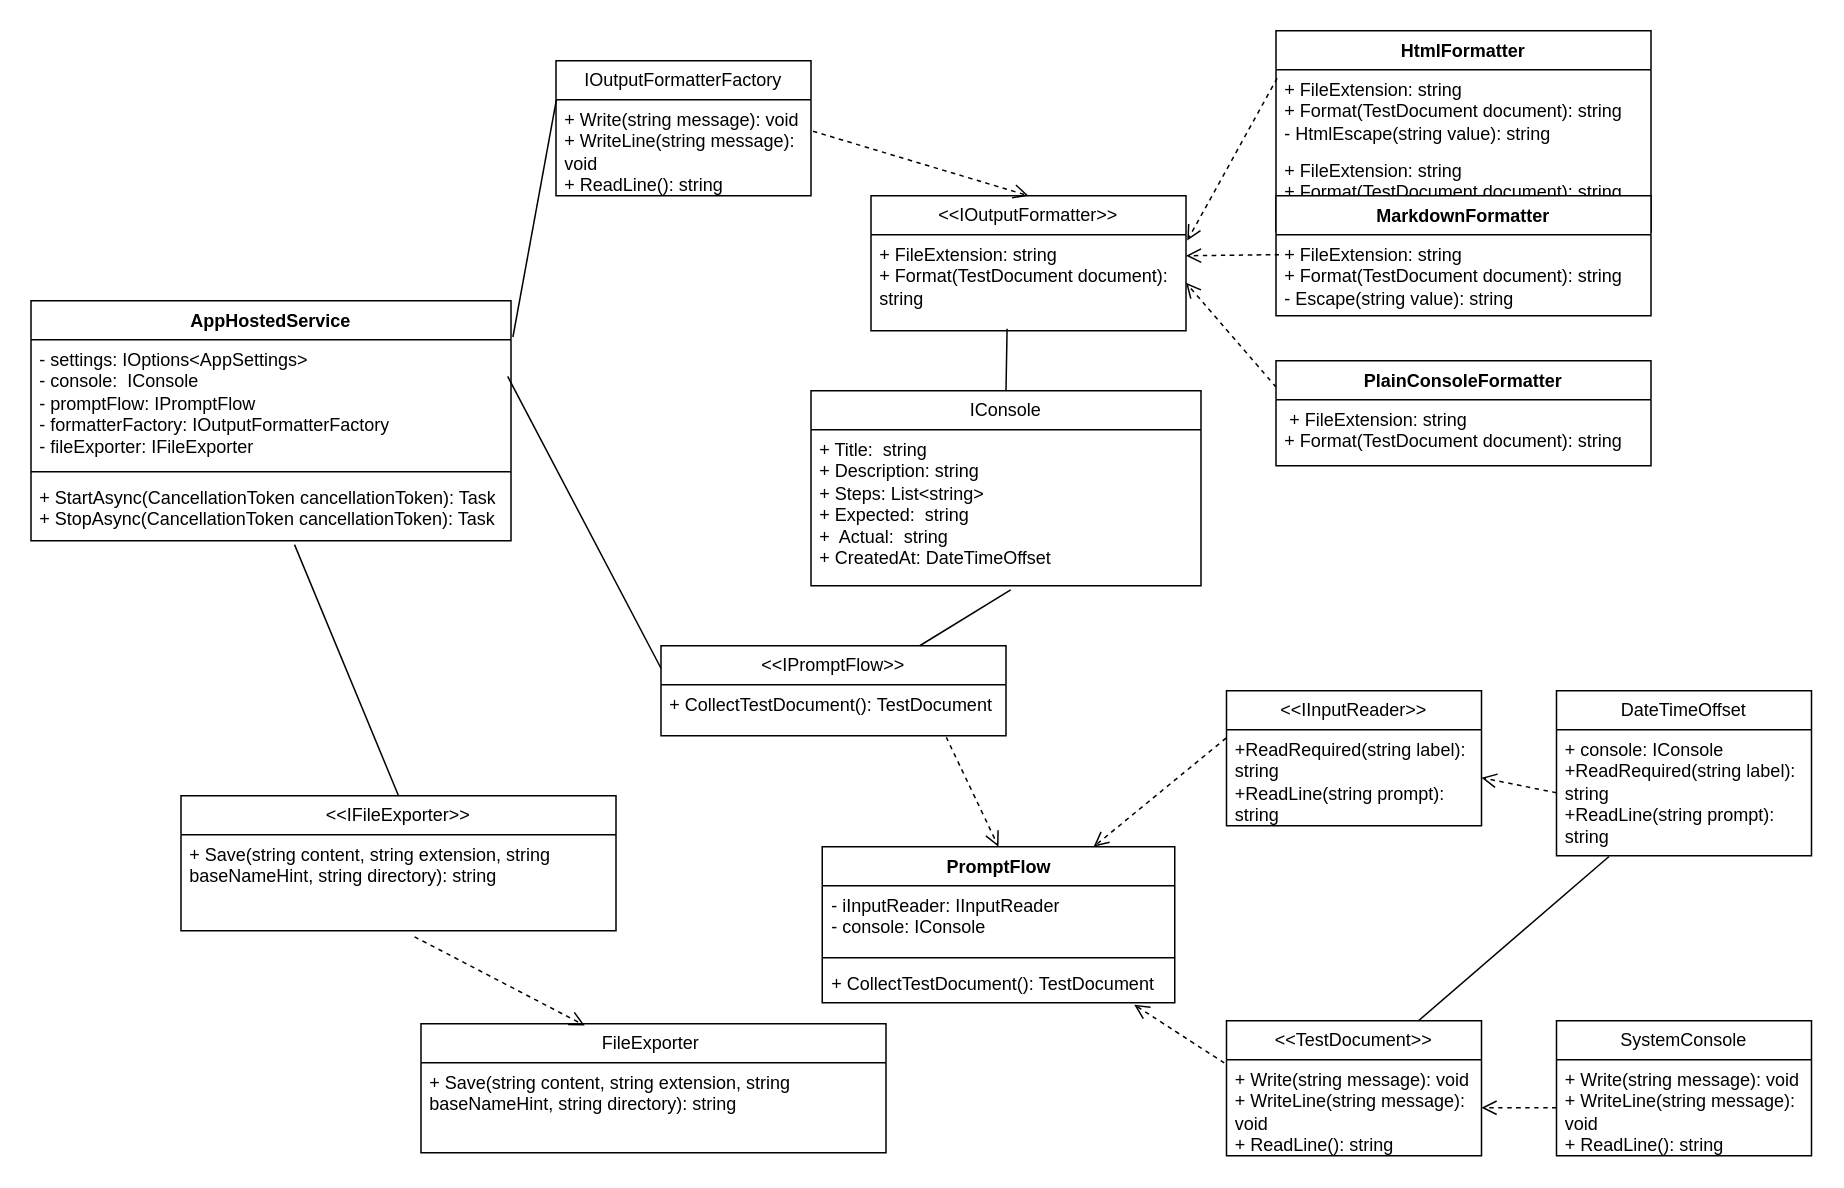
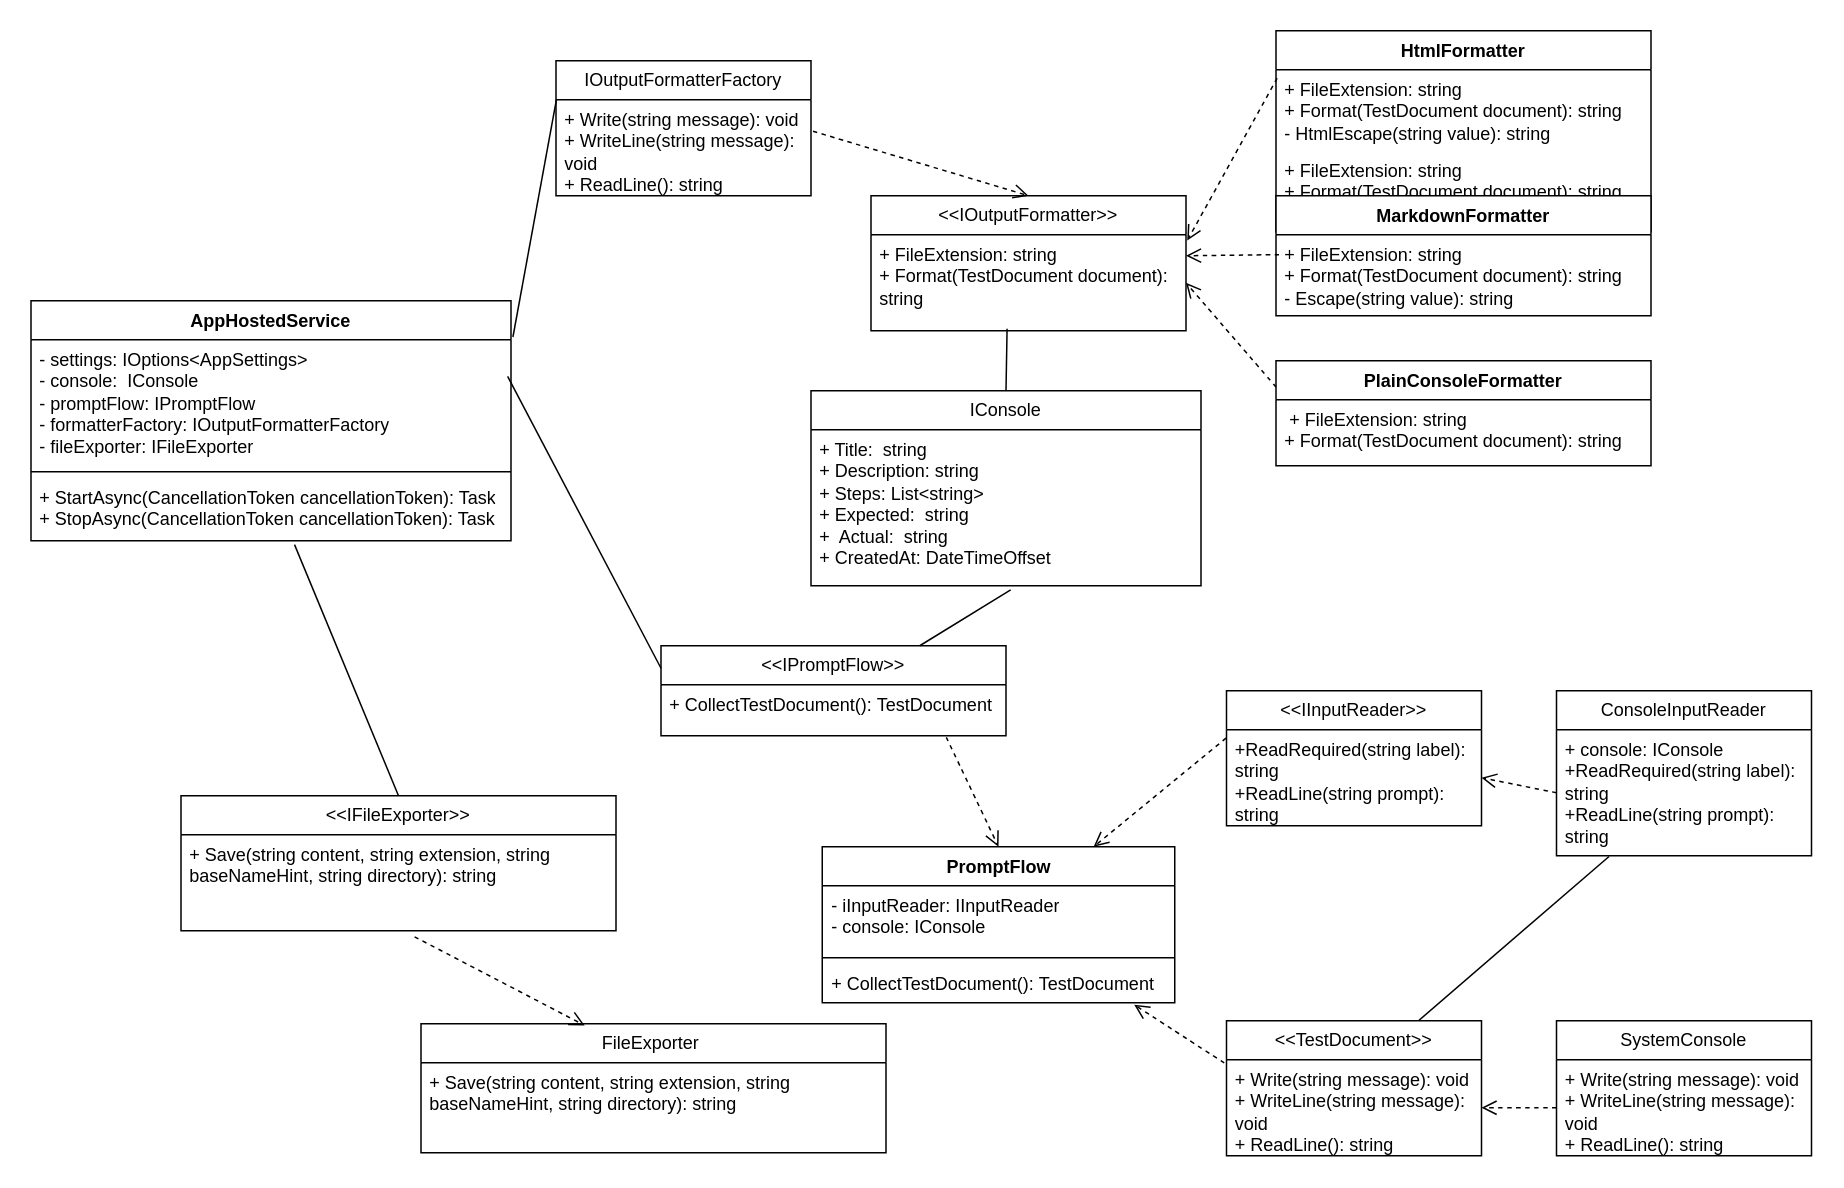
node "DateTimeOffset": label "DateTimeOffset" -> "ConsoleInputReader"
